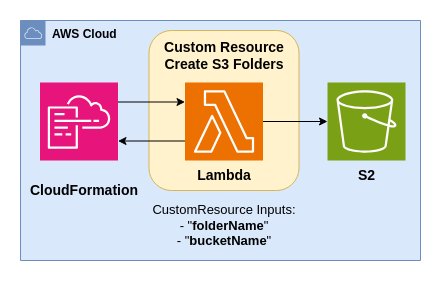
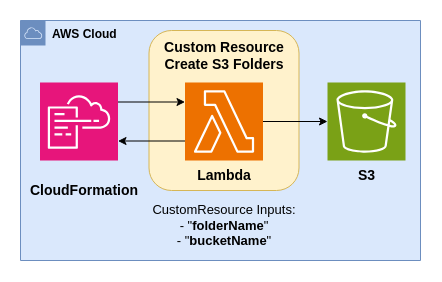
node "S2": label "S2" -> "S3"
